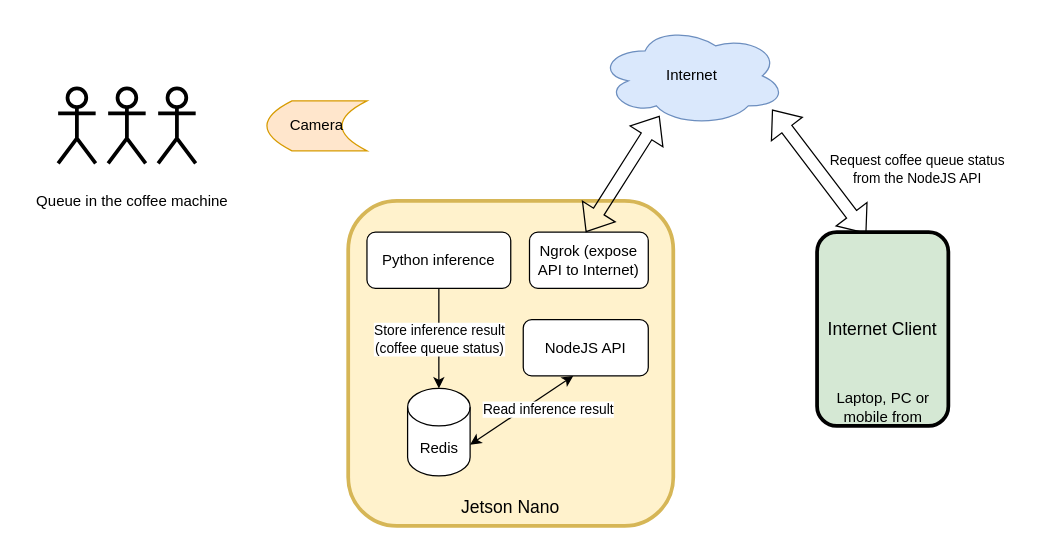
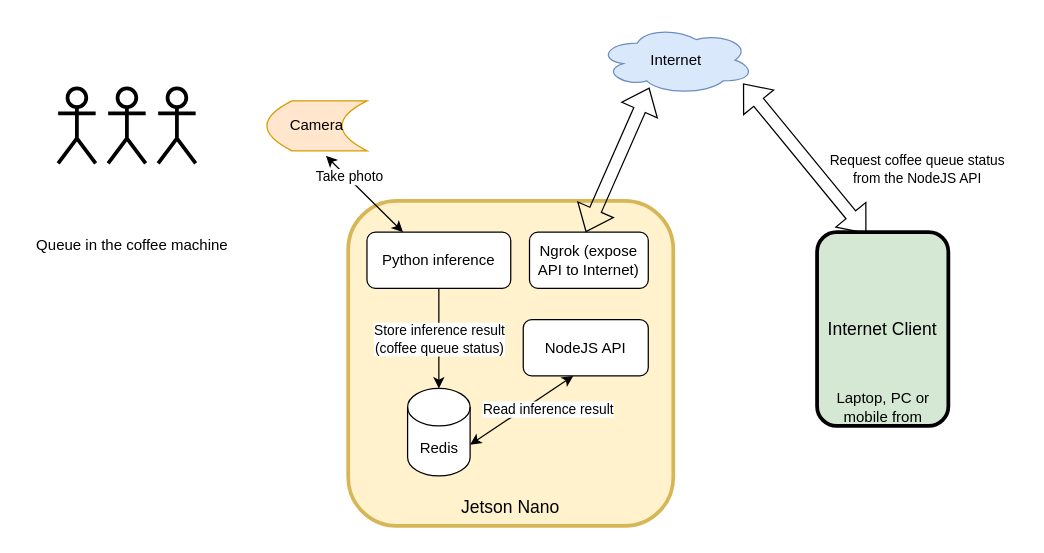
node "Internet": size 188x100 -> 156x69
edge "Camera" -- "Python inference": added, label "Take photo"
node "Queue in the coffee machine": moved (132, 202) -> (132, 246)
